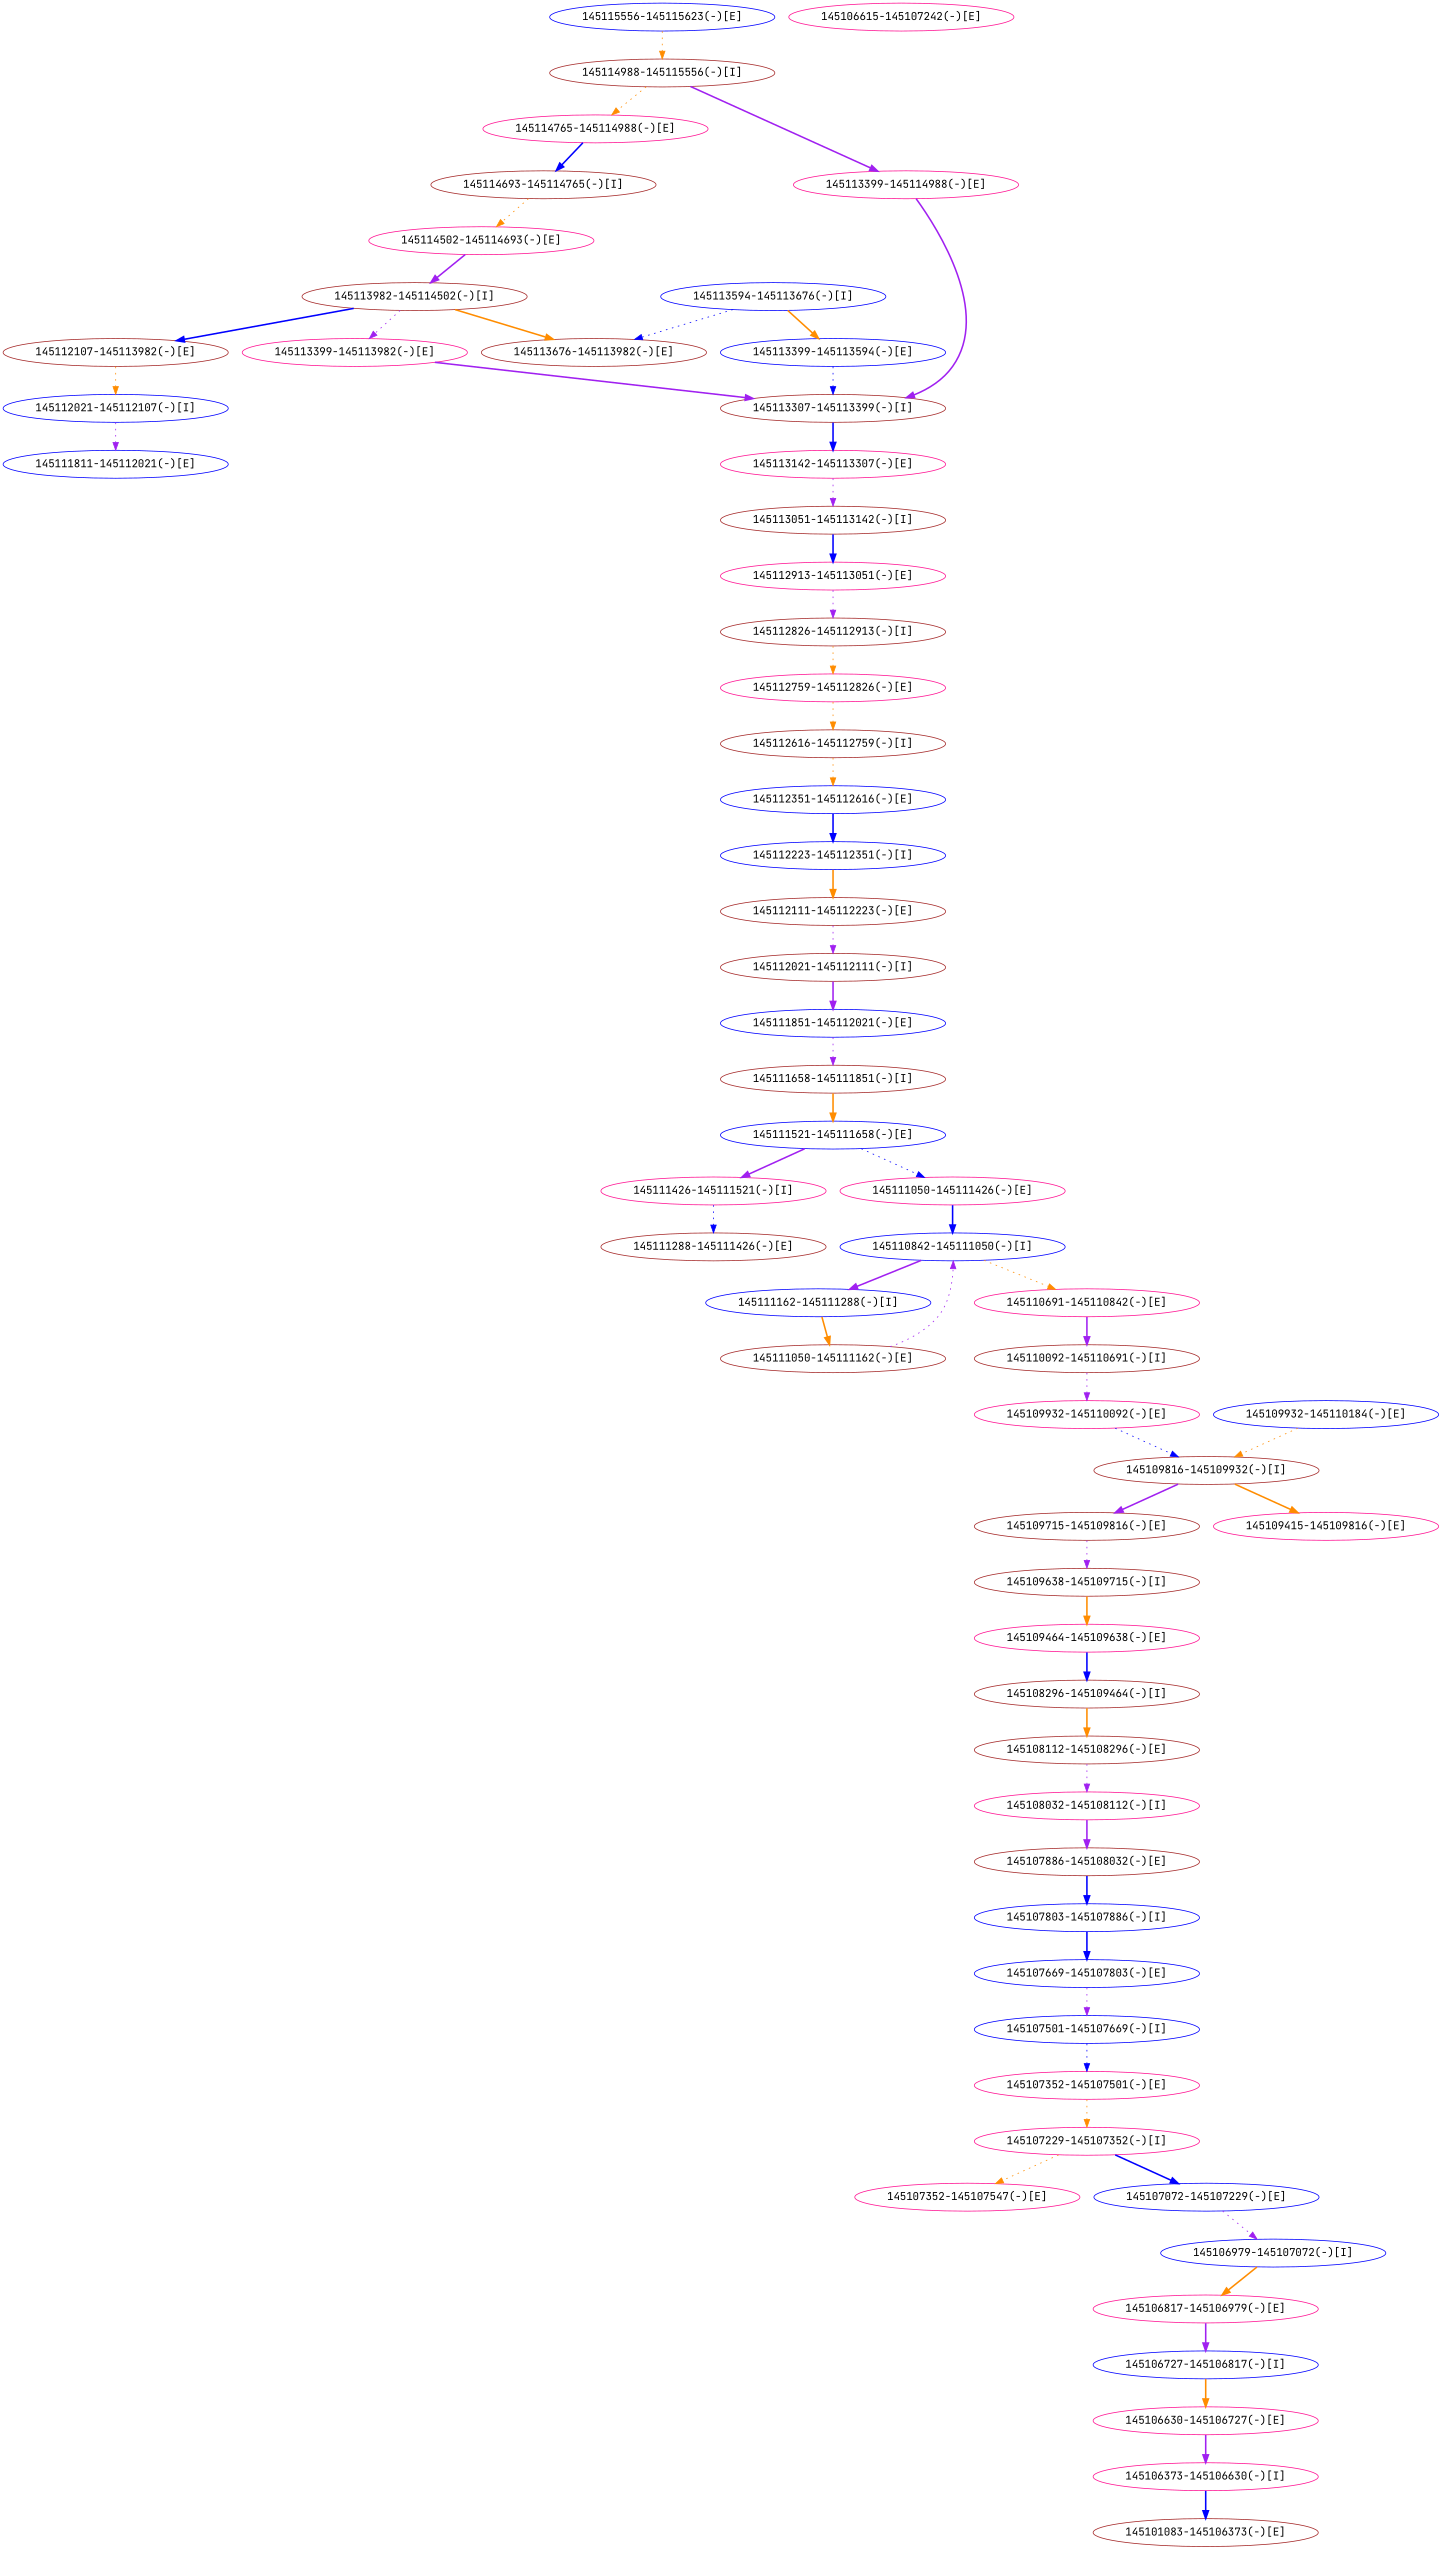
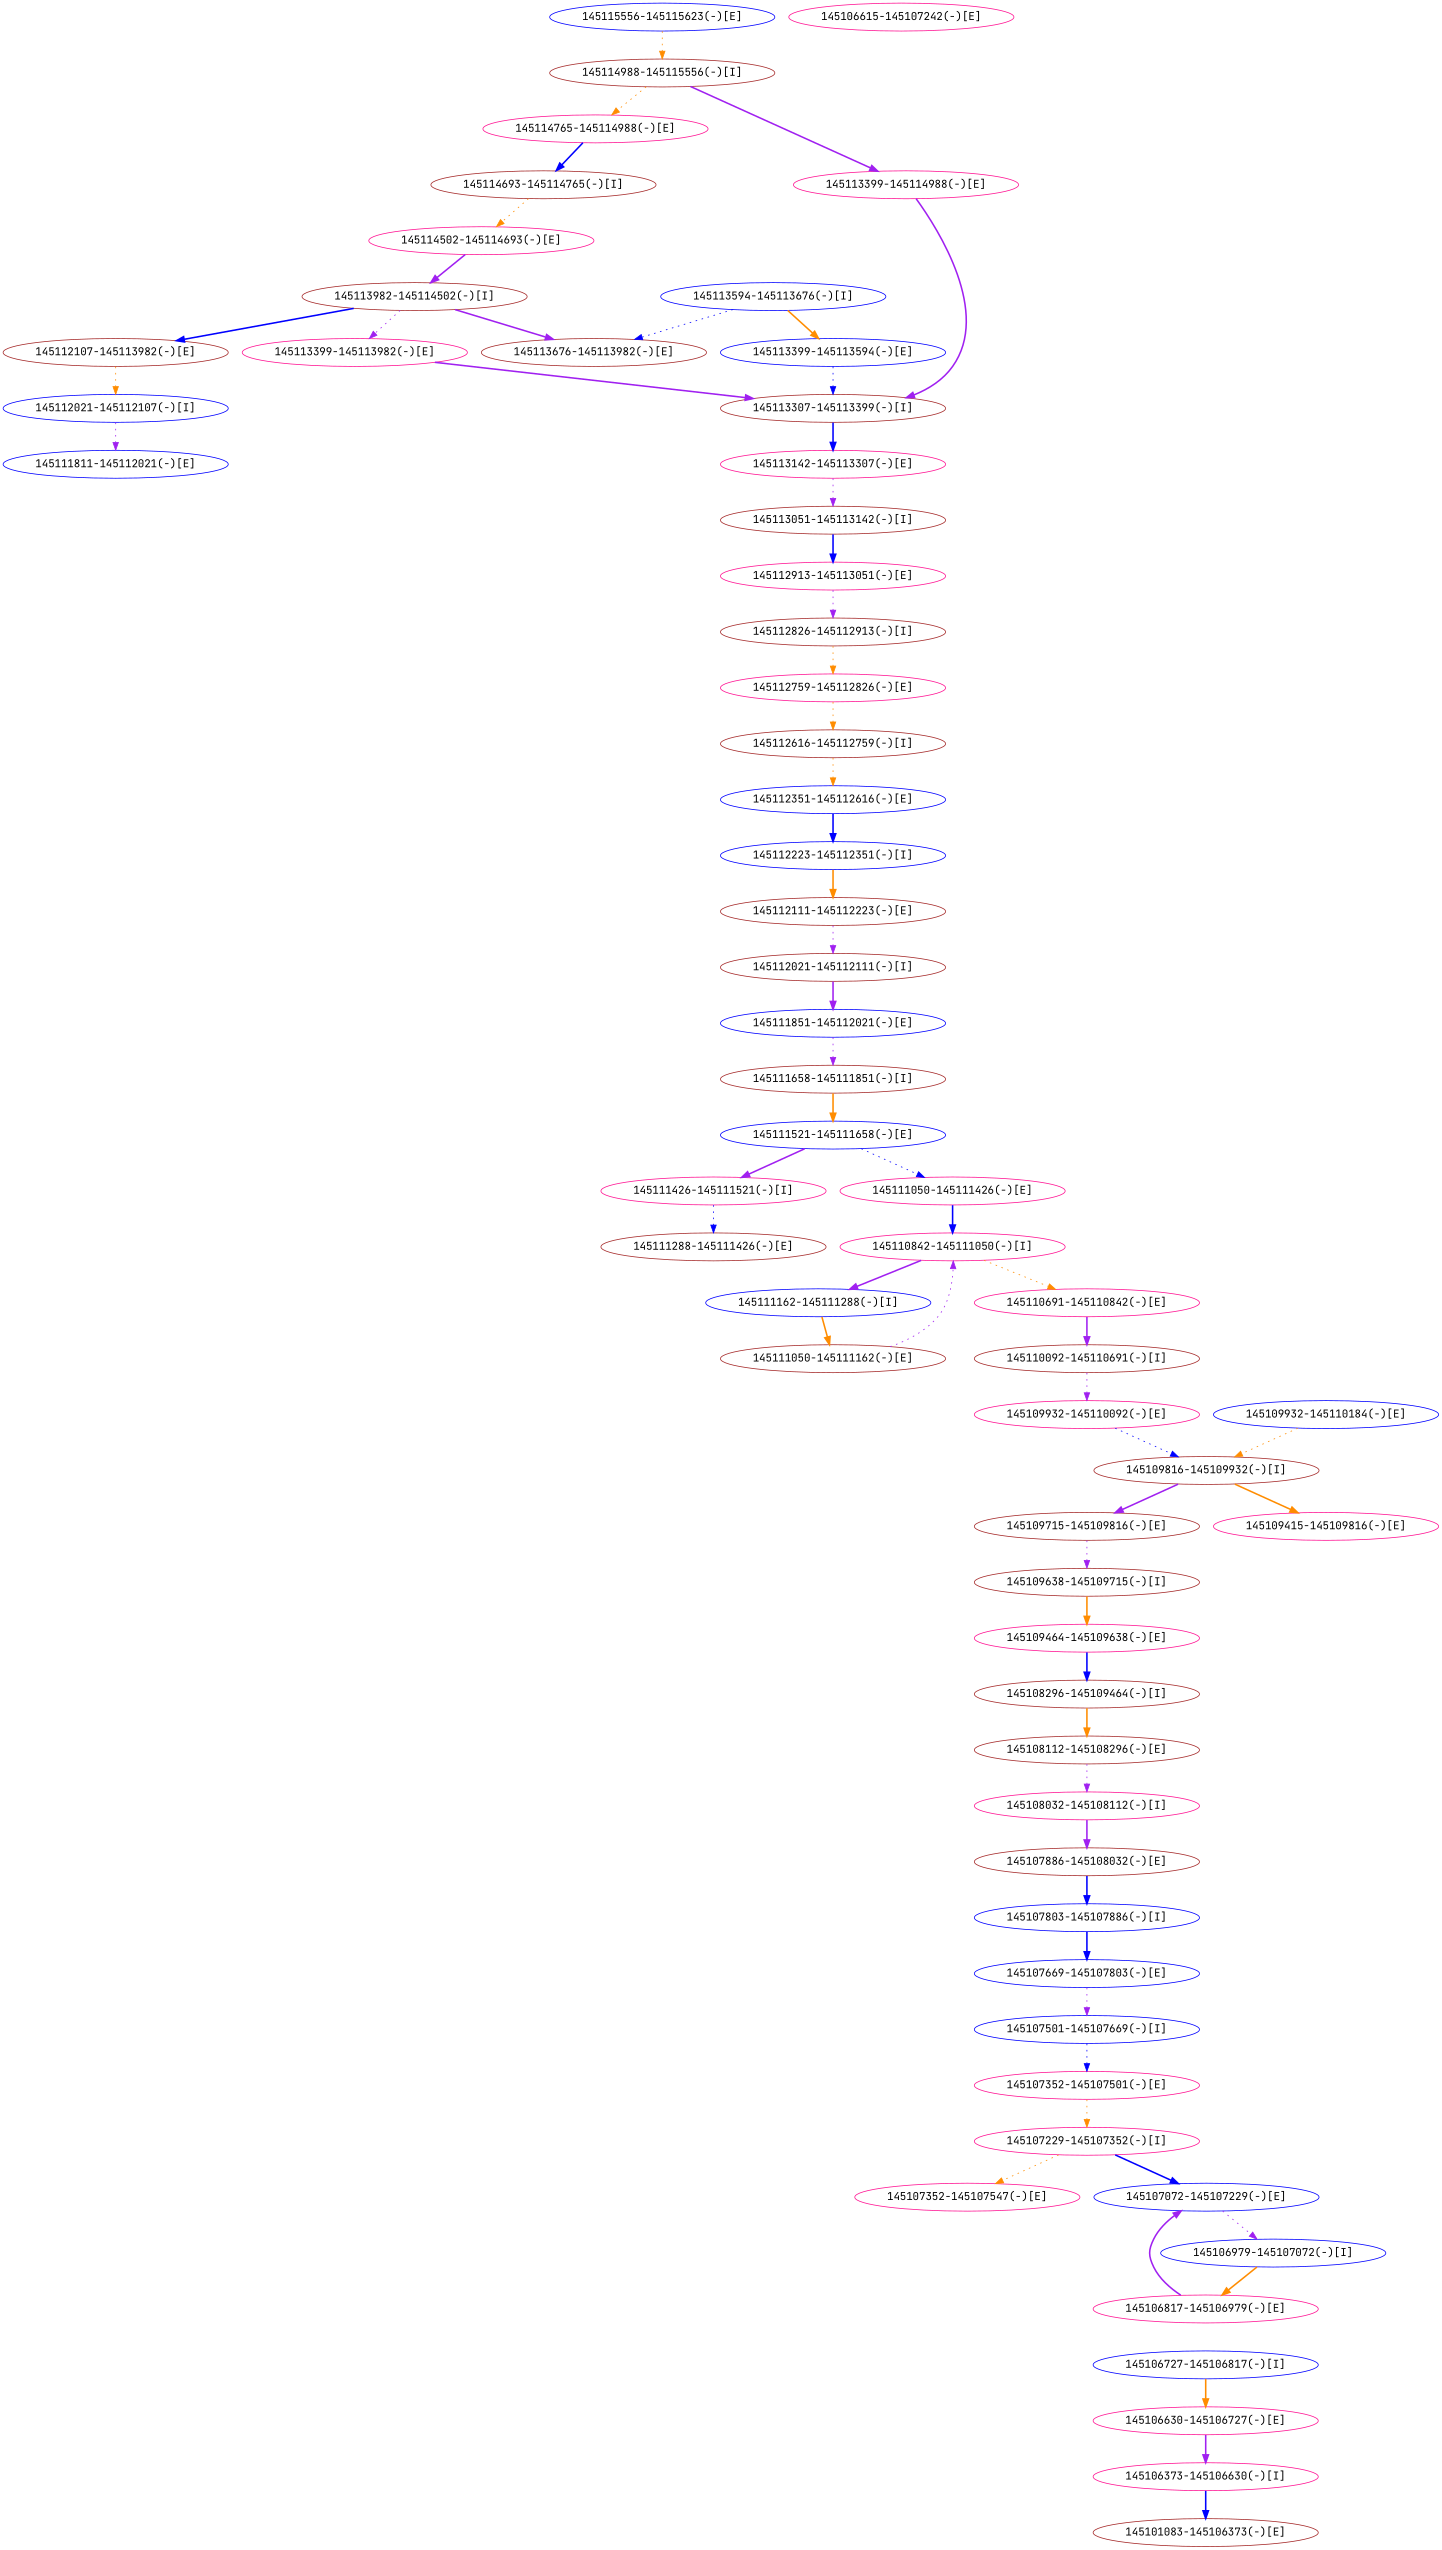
edge "145113982-145114502(-)[I]" -> "145113676-145113982(-)[E]": color darkorange -> purple
node "145110842-145111050(-)[I]": color blue -> deeppink
edge "145106817-145106979(-)[E]" -> "145106727-145106817(-)[I]": now "145106817-145106979(-)[E]" -> "145107072-145107229(-)[E]"
